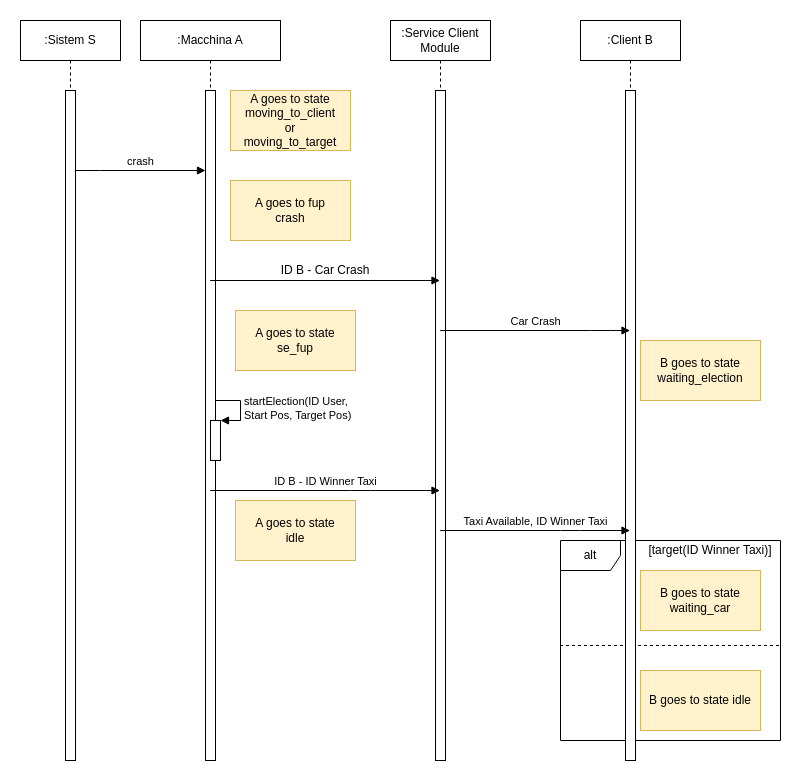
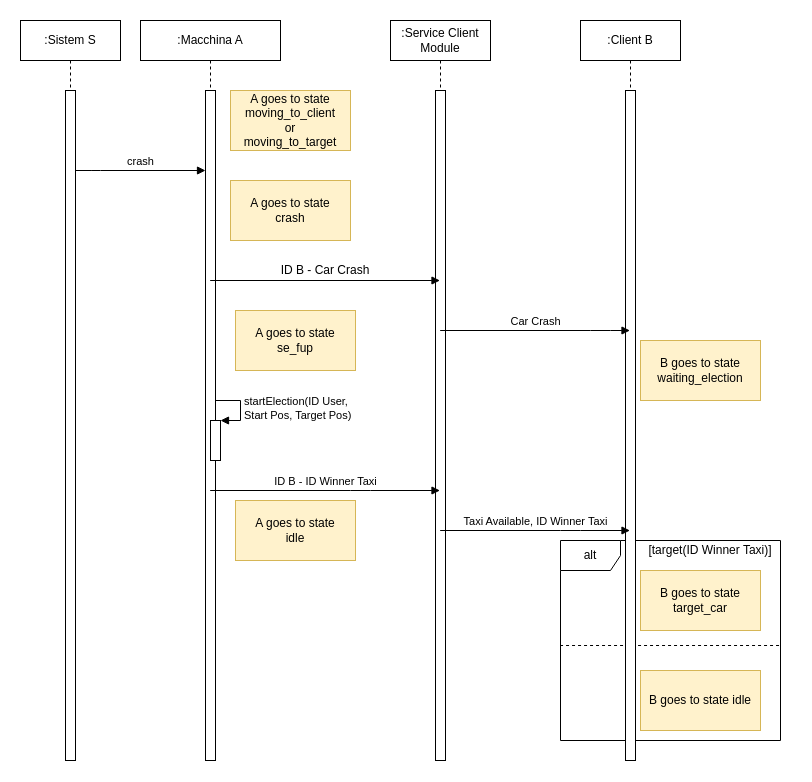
node "A goes to fup crash": label "A goes to fup crash" -> "A goes to state crash"
node "B goes to state waiting_car": label "B goes to state waiting_car" -> "B goes to state target_car"
